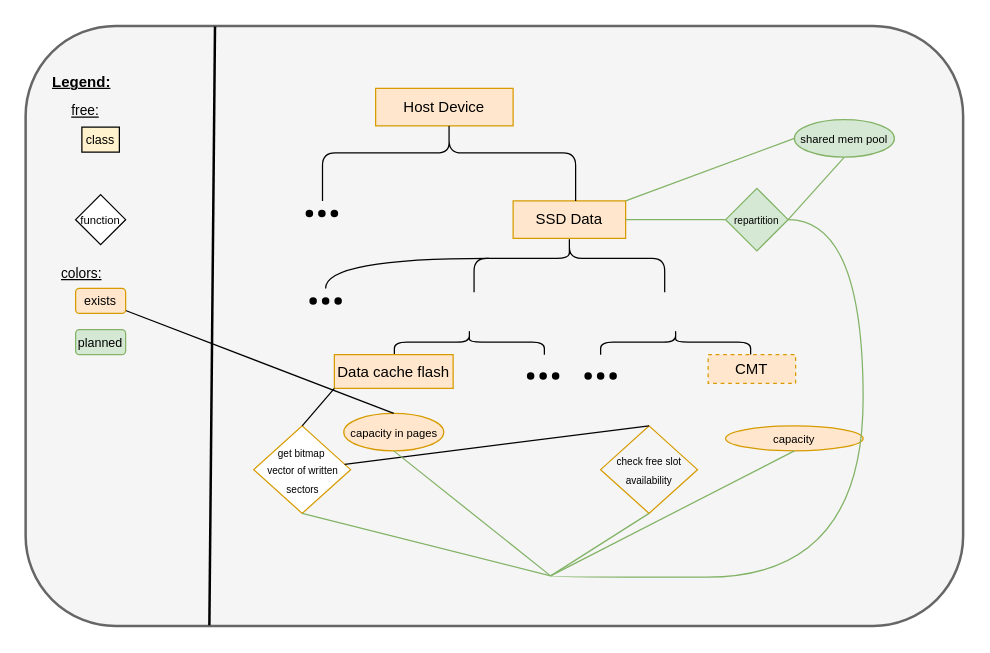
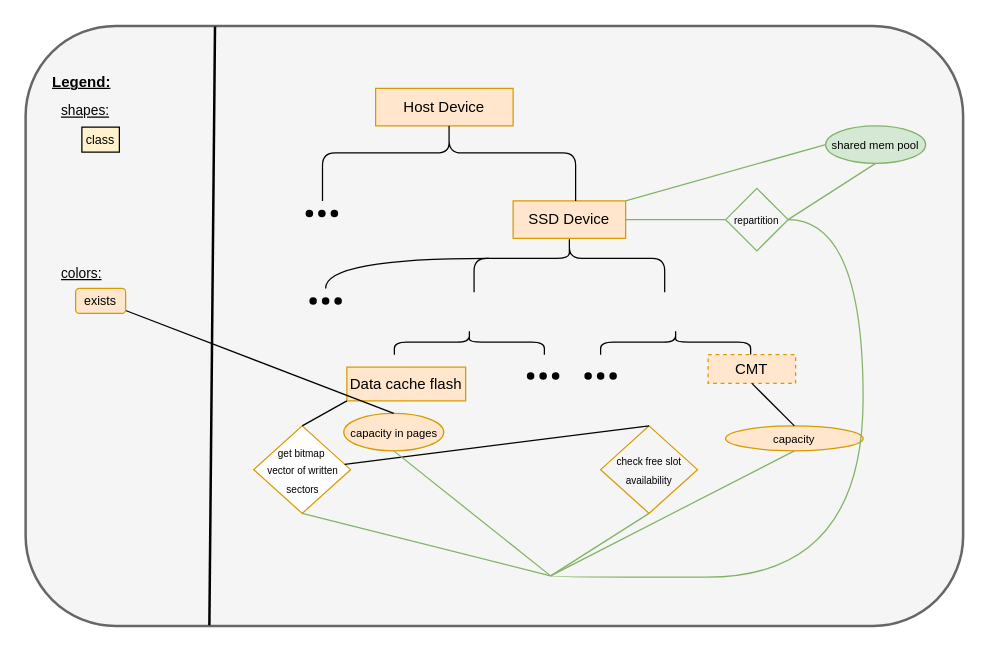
node "free:": label "free:" -> "shapes:"
node "shared mem pool": moved (844, 138) -> (876, 144)
node "function": removed
node "SSD Data": label "SSD Data" -> "SSD Device"
node "repartition": fillcolor #d5e8d4 -> #f5f5f5
node "planned": removed
node "Data cache flash": moved (394, 371) -> (406, 384)
edge "CMT" -- "capacity": added
